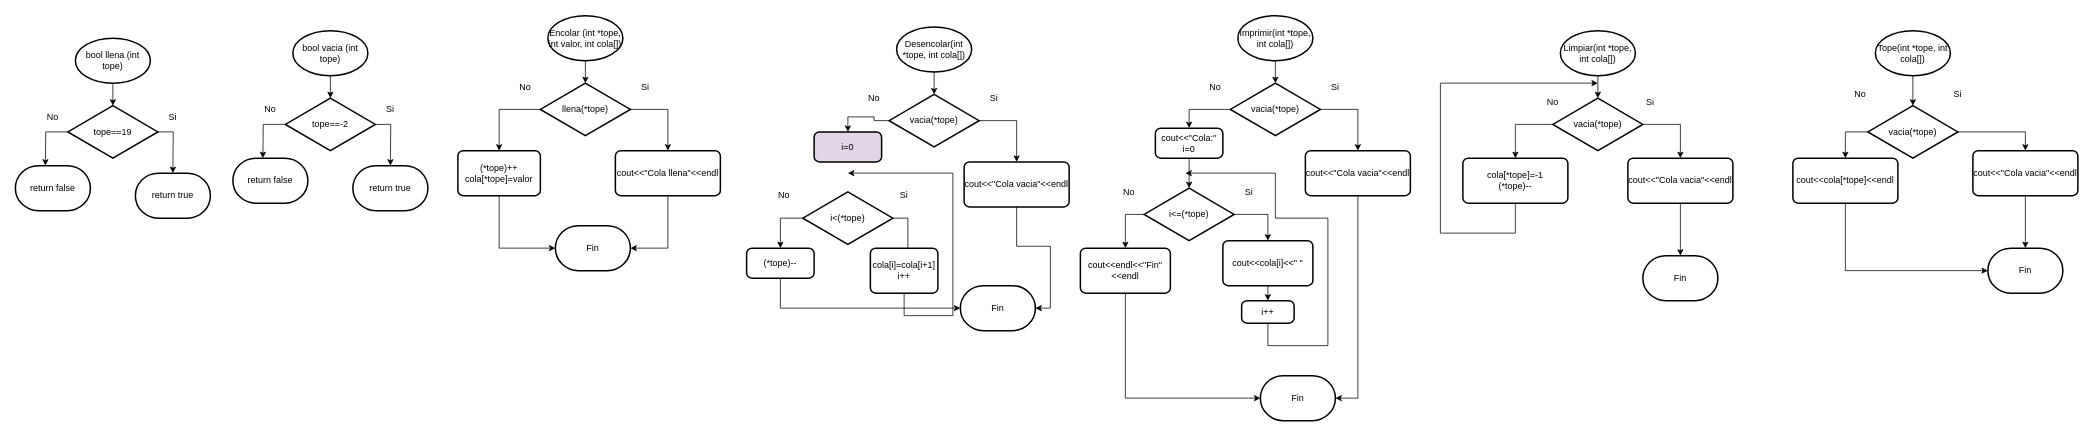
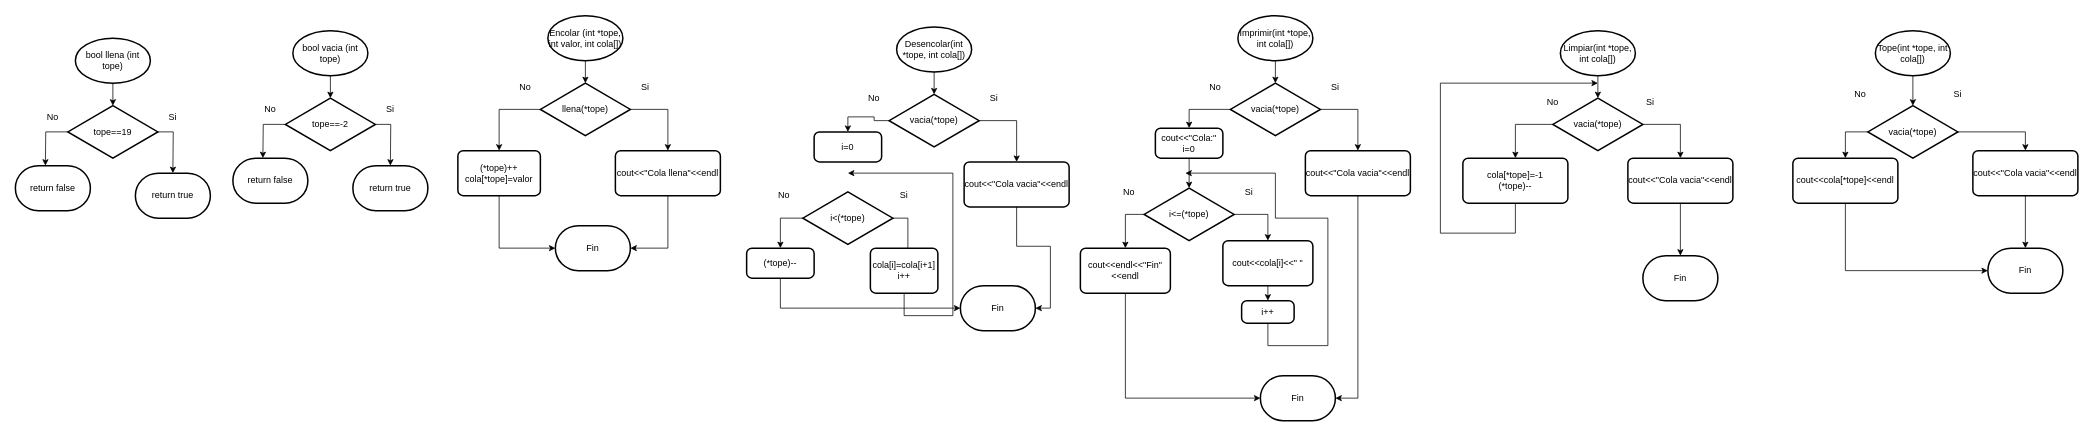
node "i=0": fillcolor #e1d5e7 -> #ffffff
